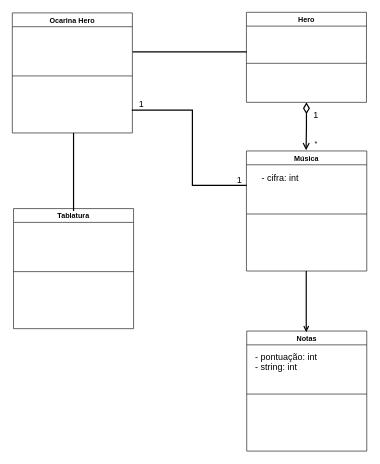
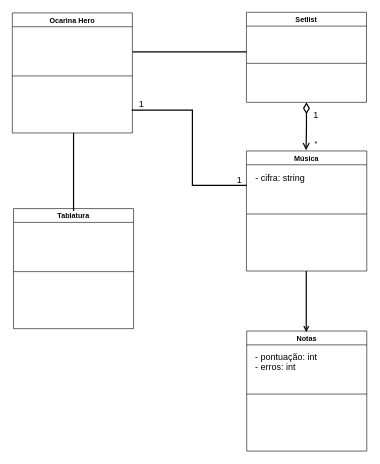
node "Hero": label "Hero" -> "Setlist"
node "- cifra: int": label "- cifra: int" -> "- cifra: string"
node "- pontuação: int - string: int": label "- pontuação: int - string: int" -> "- pontuação: int - erros: int"
